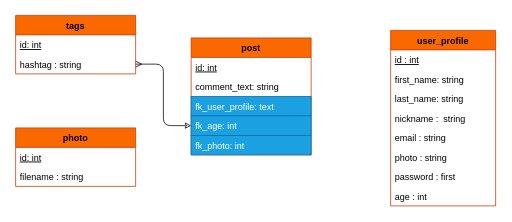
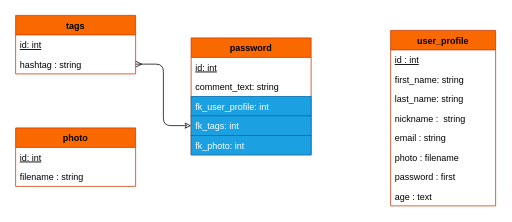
node "post": label "post" -> "password"
node "fk_user_profile: text": label "fk_user_profile: text" -> "fk_user_profile: int"
node "fk_age: int": label "fk_age: int" -> "fk_tags: int"
node "photo : string": label "photo : string" -> "photo : filename"
node "age : int": label "age : int" -> "age : text"
